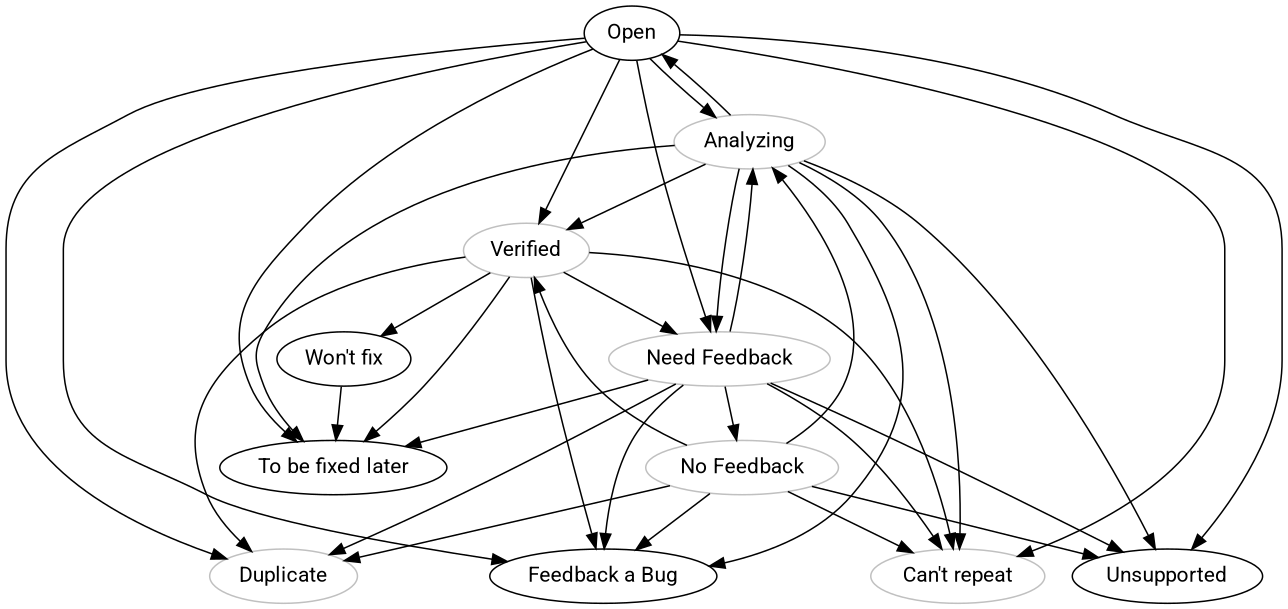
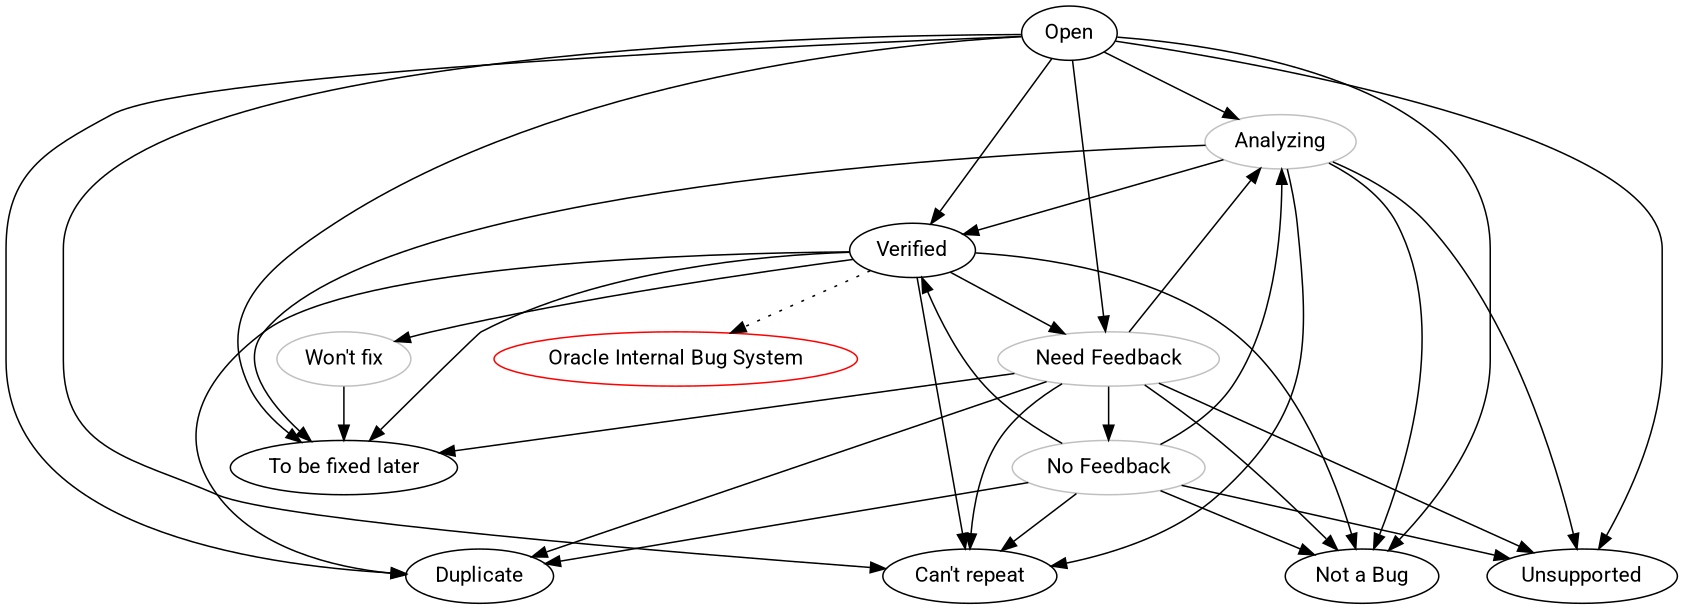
edge "Analyzing" -> "Open": removed
edge "Analyzing" -> "Need Feedback": removed
node "Verified": color grey -> black
node "Won't fix": color black -> grey
node "Oracle Internal Bug System": added
node "Duplicate": color grey -> black
node "Feedback a Bug": label "Feedback a Bug" -> "Not a Bug"
node "Can't repeat": color grey -> black
